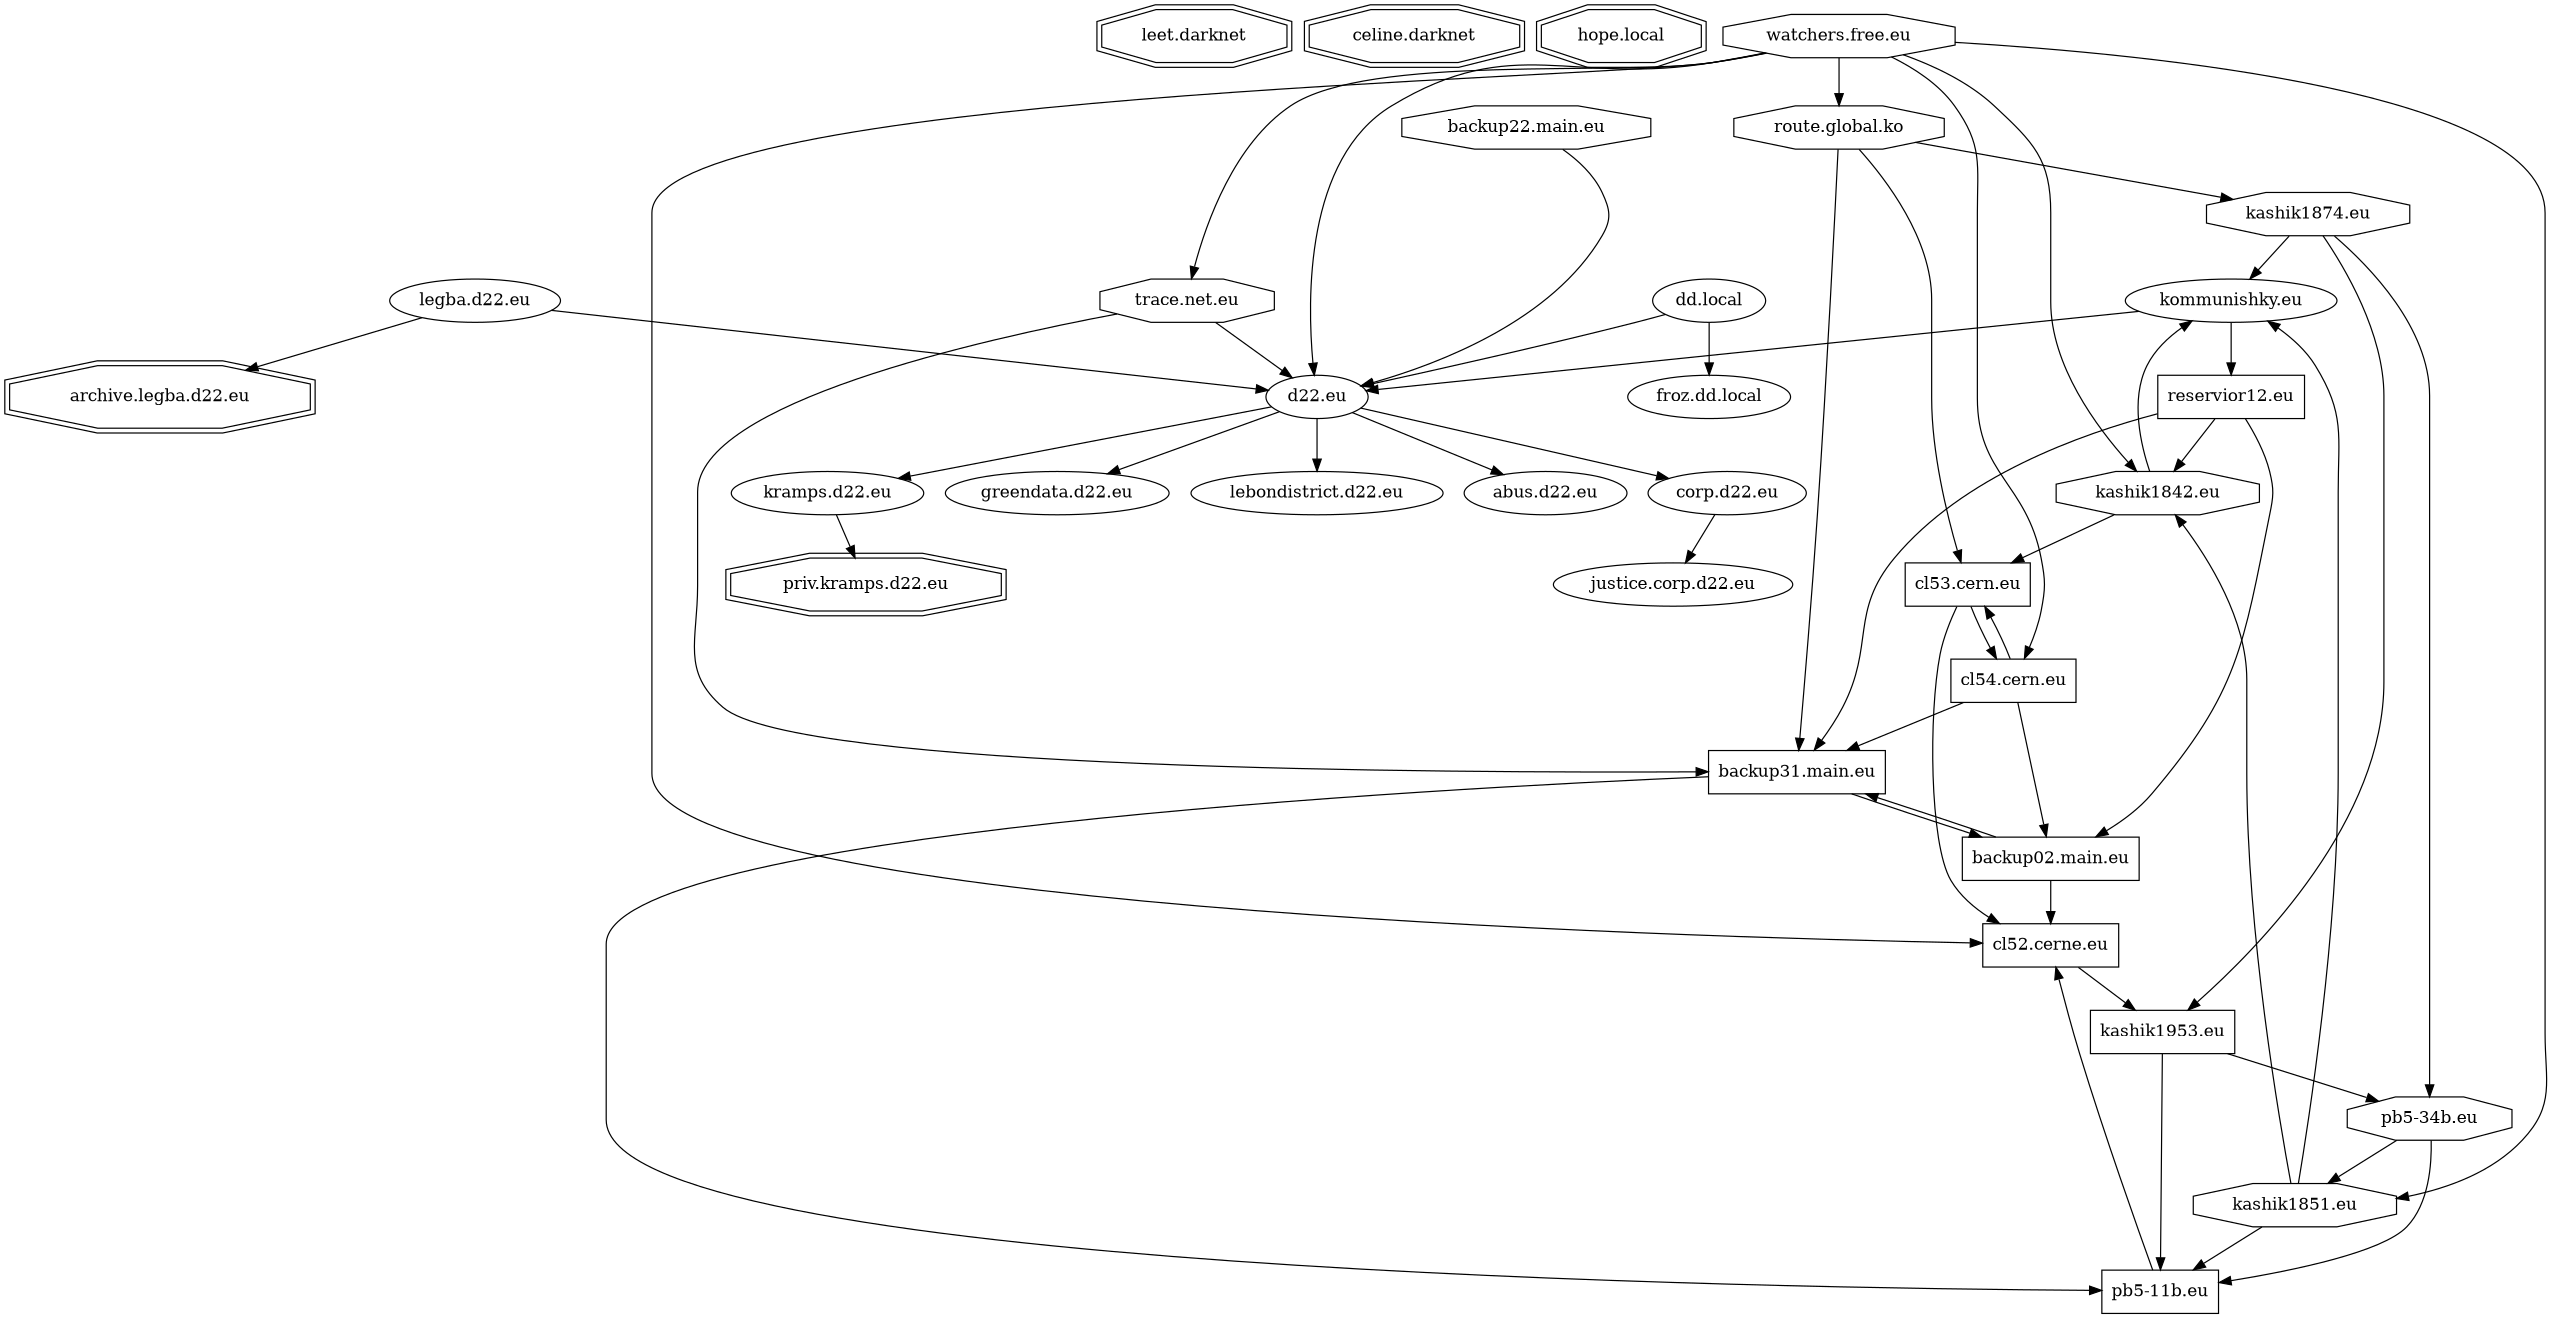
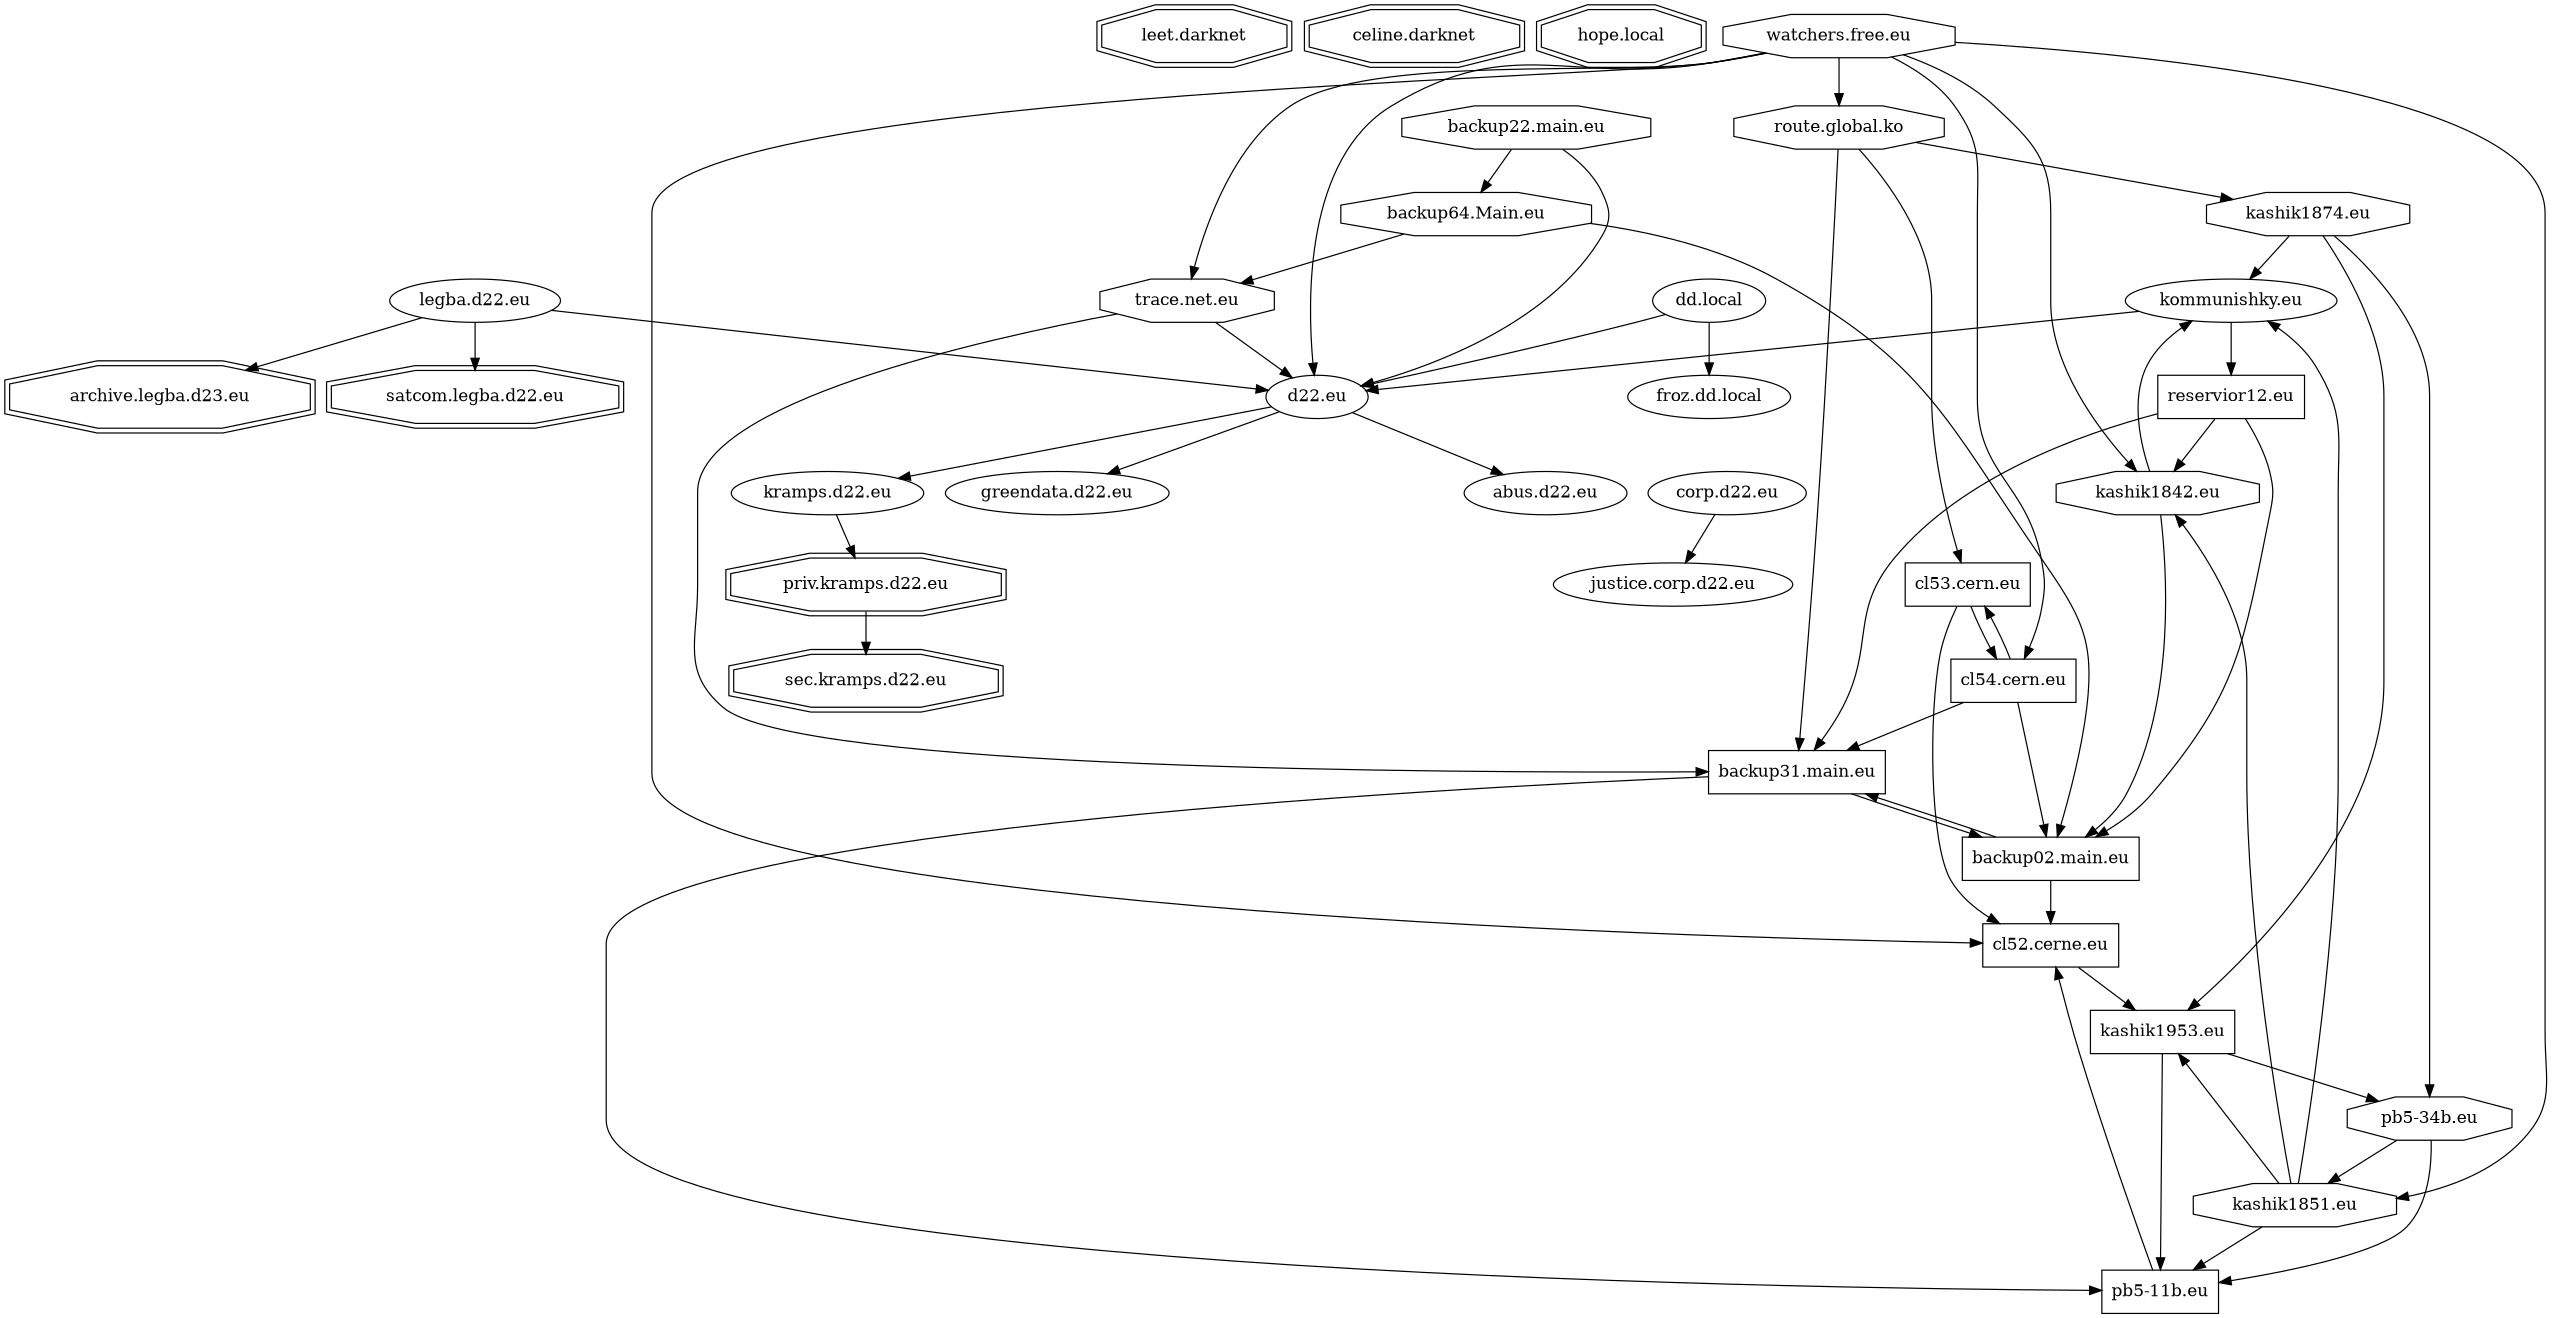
node "backup64.Main.eu": added
node "archive.legba.d22.eu": label "archive.legba.d22.eu" -> "archive.legba.d23.eu"
node "satcom.legba.d22.eu": added
edge "d22.eu" -> "corp.d22.eu": removed
node "lebondistrict.d22.eu": removed
edge "kashik1842.eu" -> "cl53.cern.eu": now "kashik1842.eu" -> "backup02.main.eu"
node "sec.kramps.d22.eu": added
edge "kashik1851.eu" -> "kashik1953.eu": added
